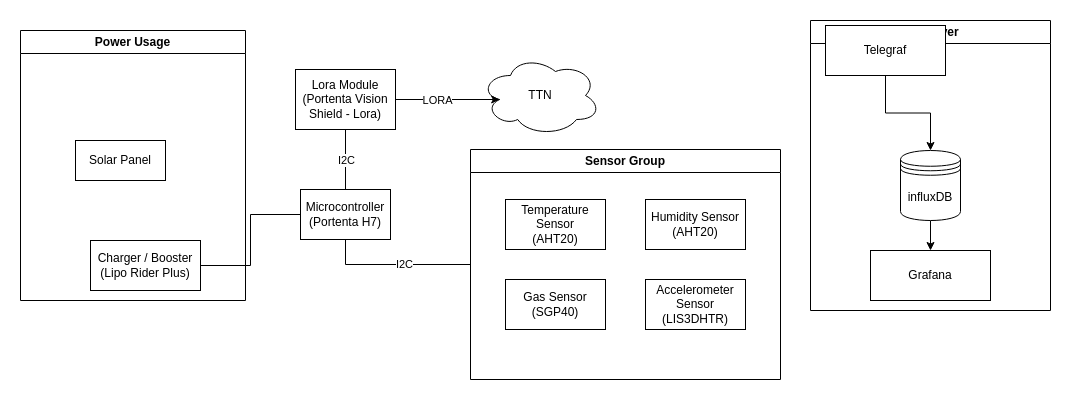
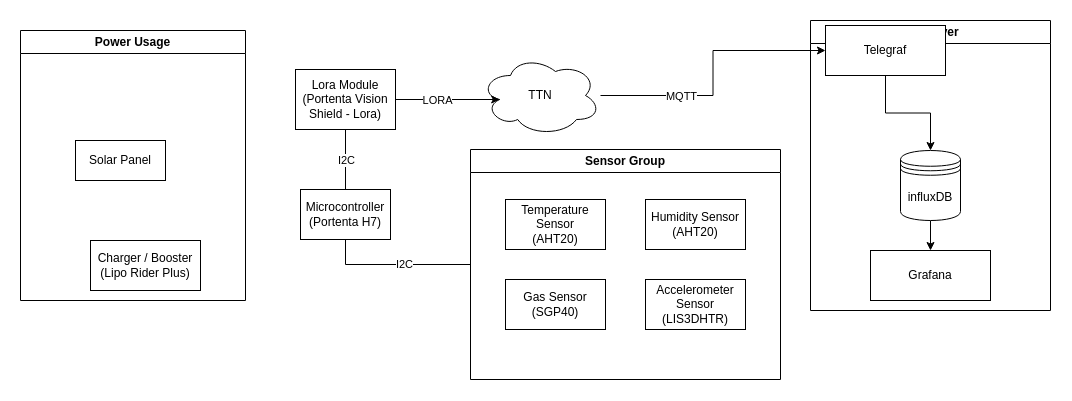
edge "TTN" -> "Telegraf": added, label "MQTT"
edge "Microcontroller (Portenta H7)" -- "Charger / Booster (Lipo Rider Plus)": removed
